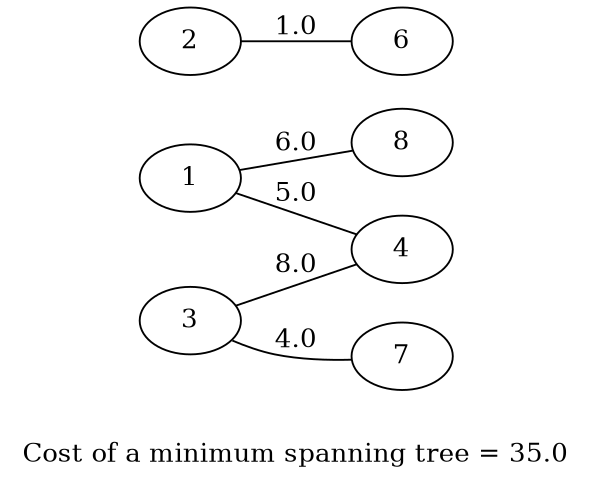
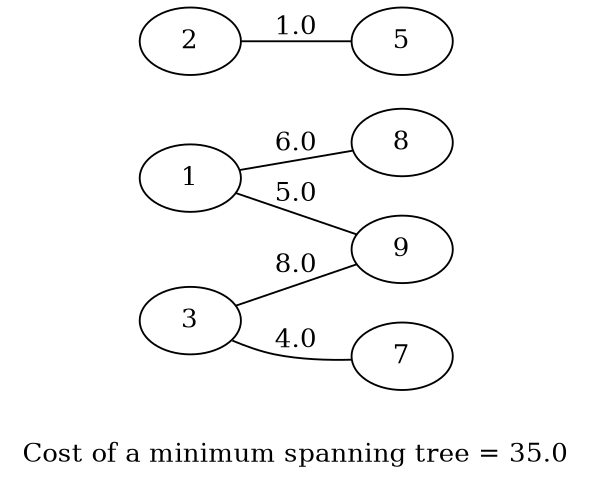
node "6": label "6" -> "5"
node "4": label "4" -> "9"
